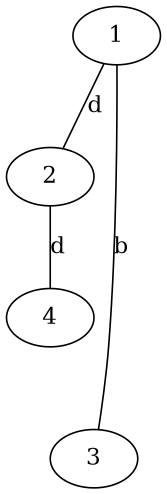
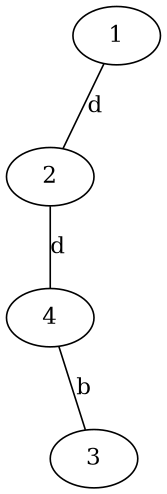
edge "1" -- "3": now "4" -- "3"
